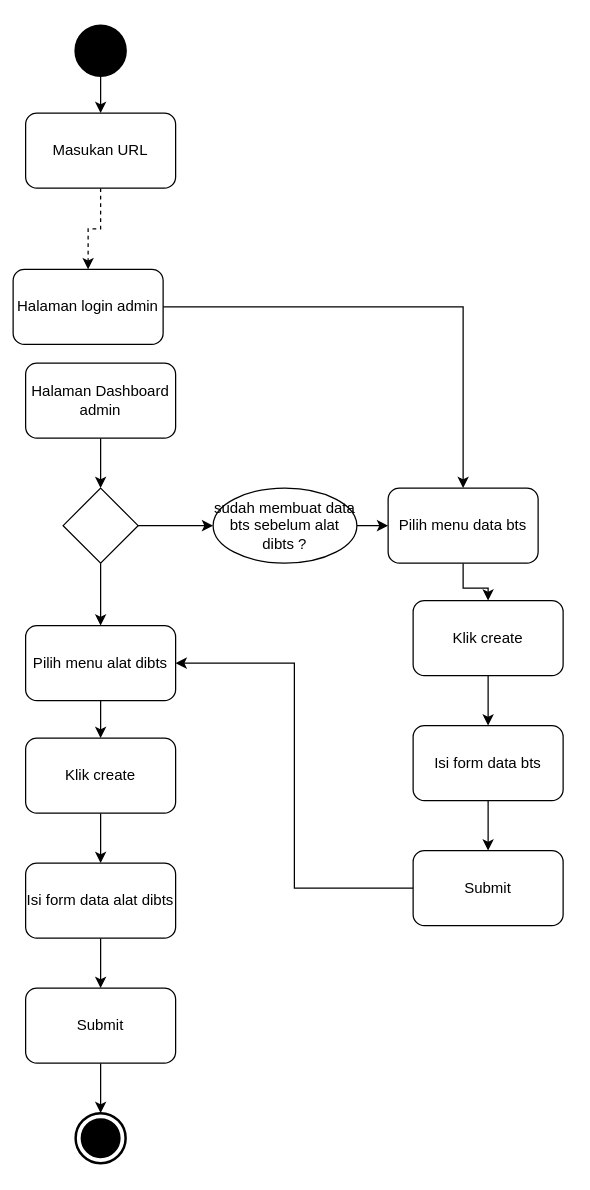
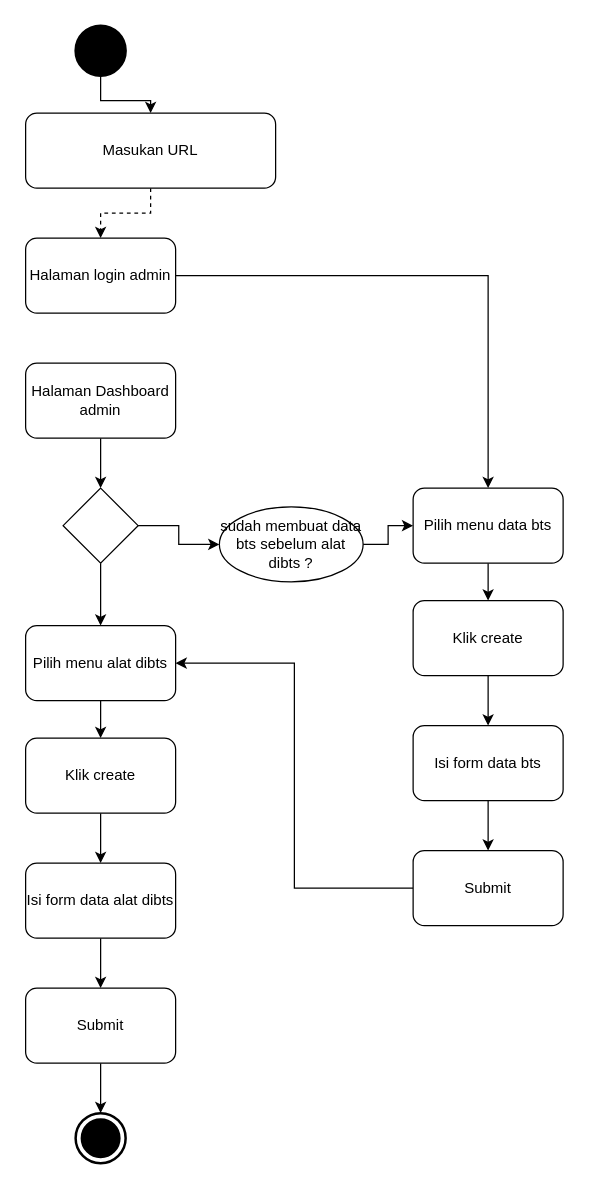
node "Masukan URL": size 150x75 -> 250x75
node "Halaman login admin": moved (88, 307) -> (101, 276)
node "sudah membuat data bts sebelum alat dibts ?": moved (285, 526) -> (291, 544)
node "Pilih menu data bts": moved (463, 526) -> (488, 526)
